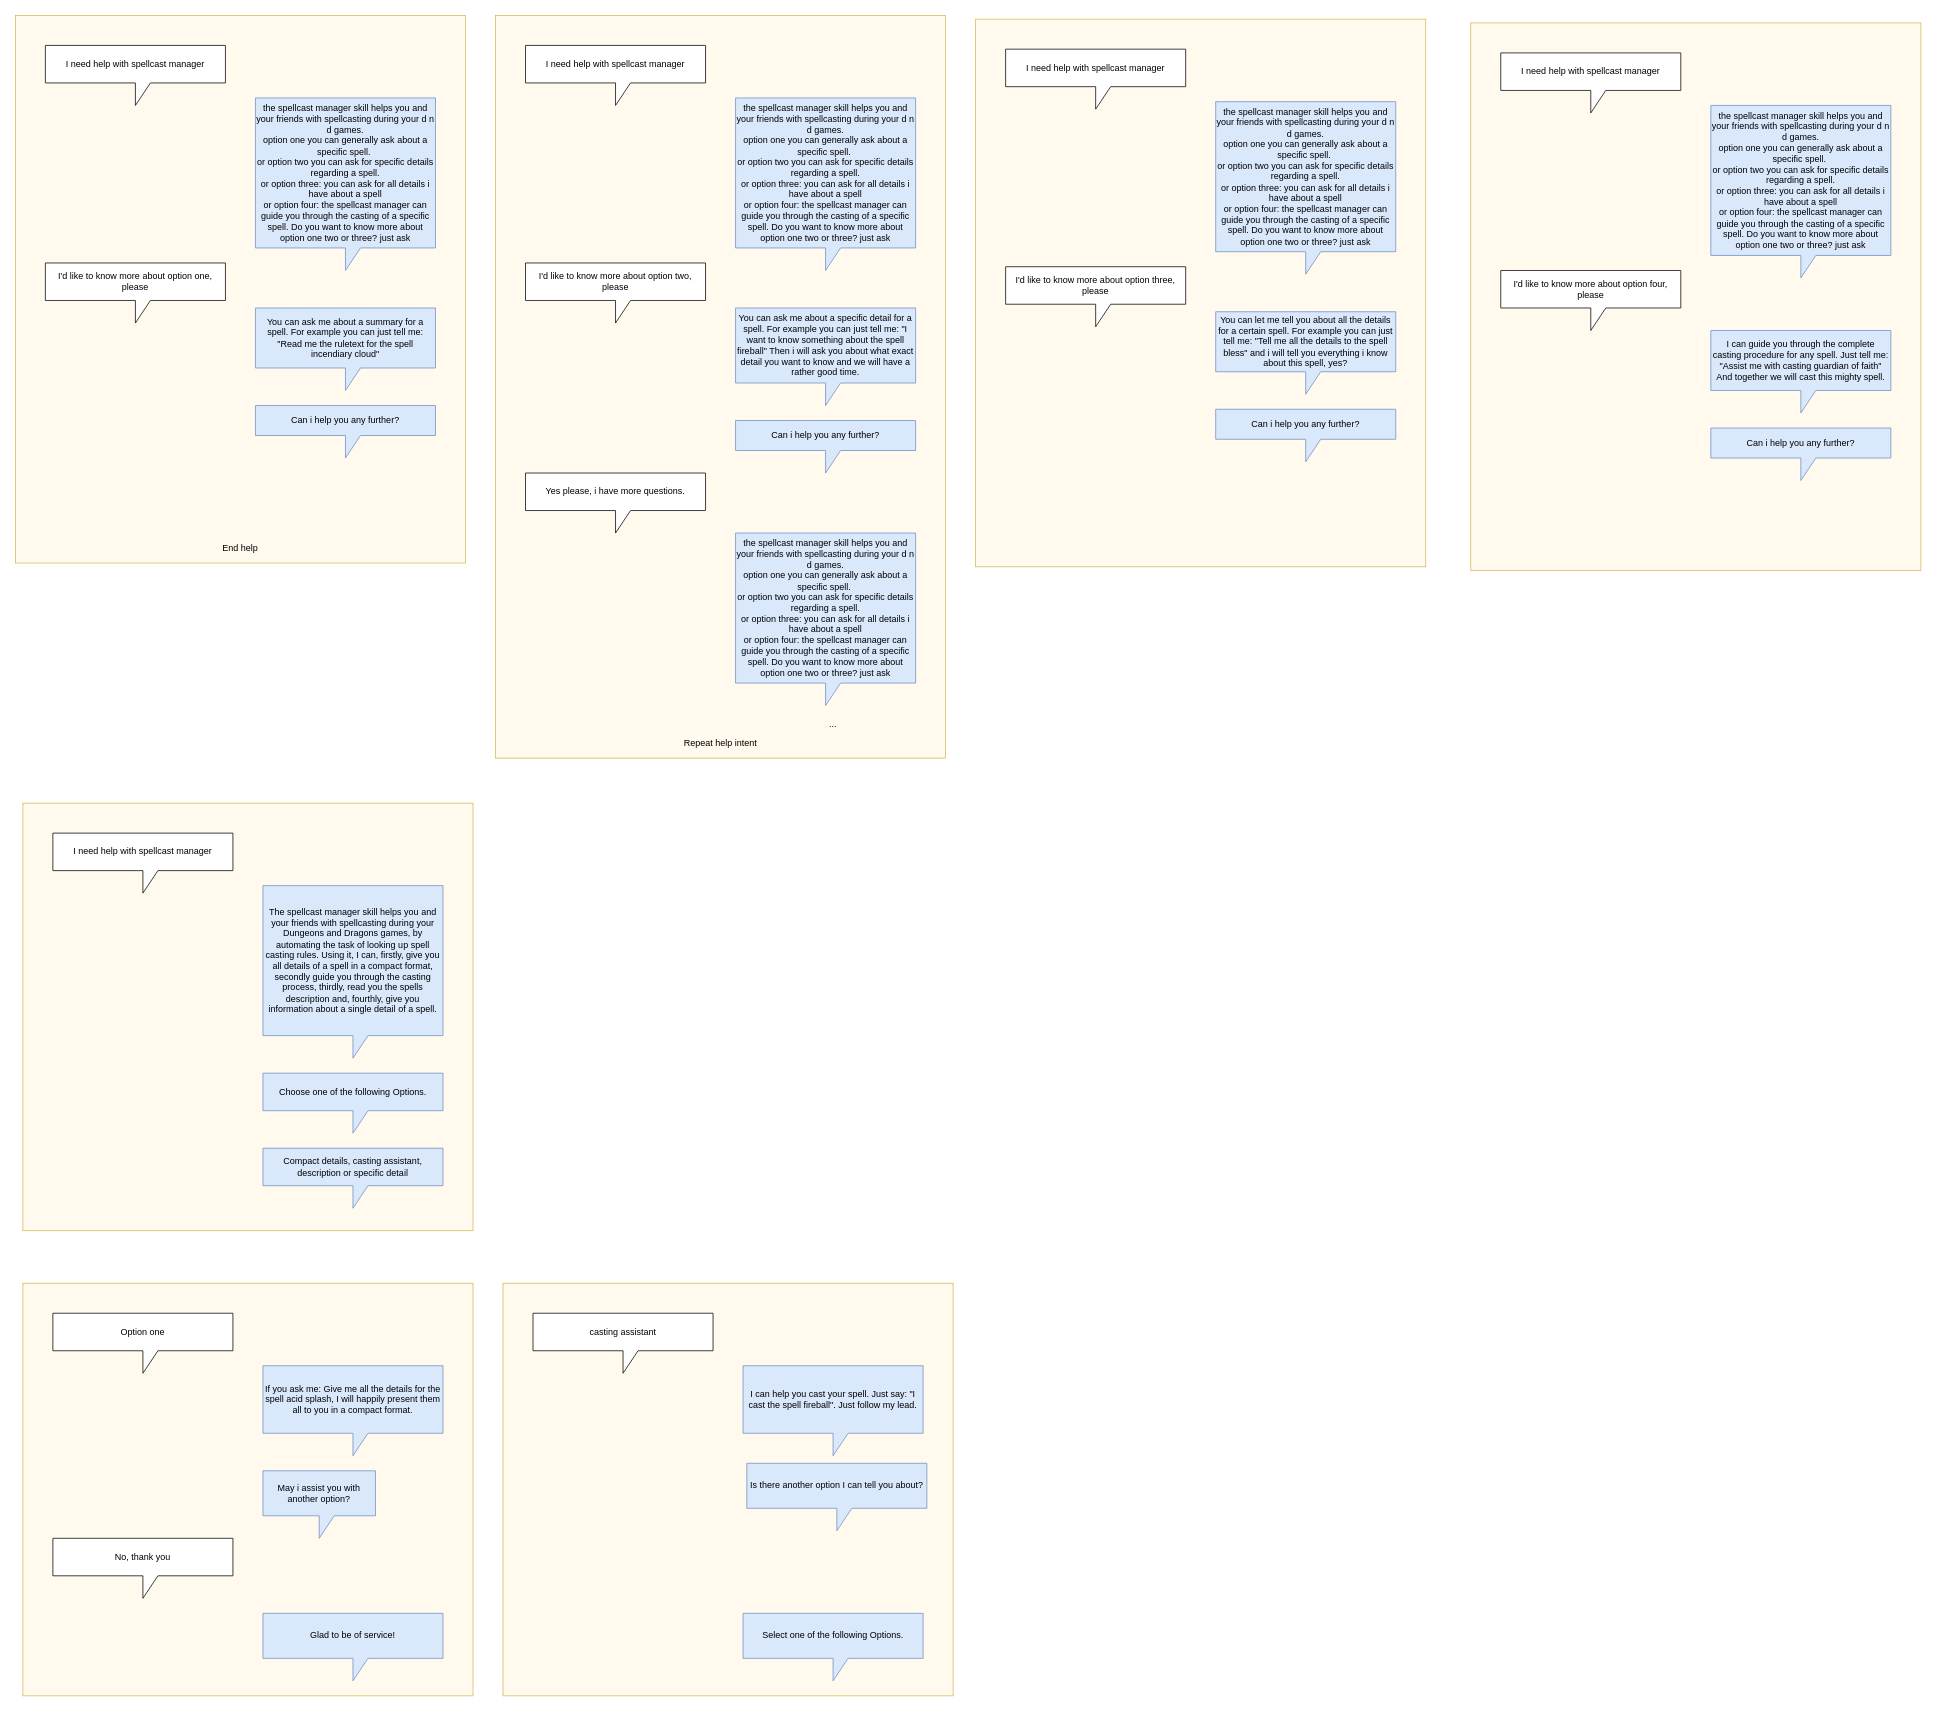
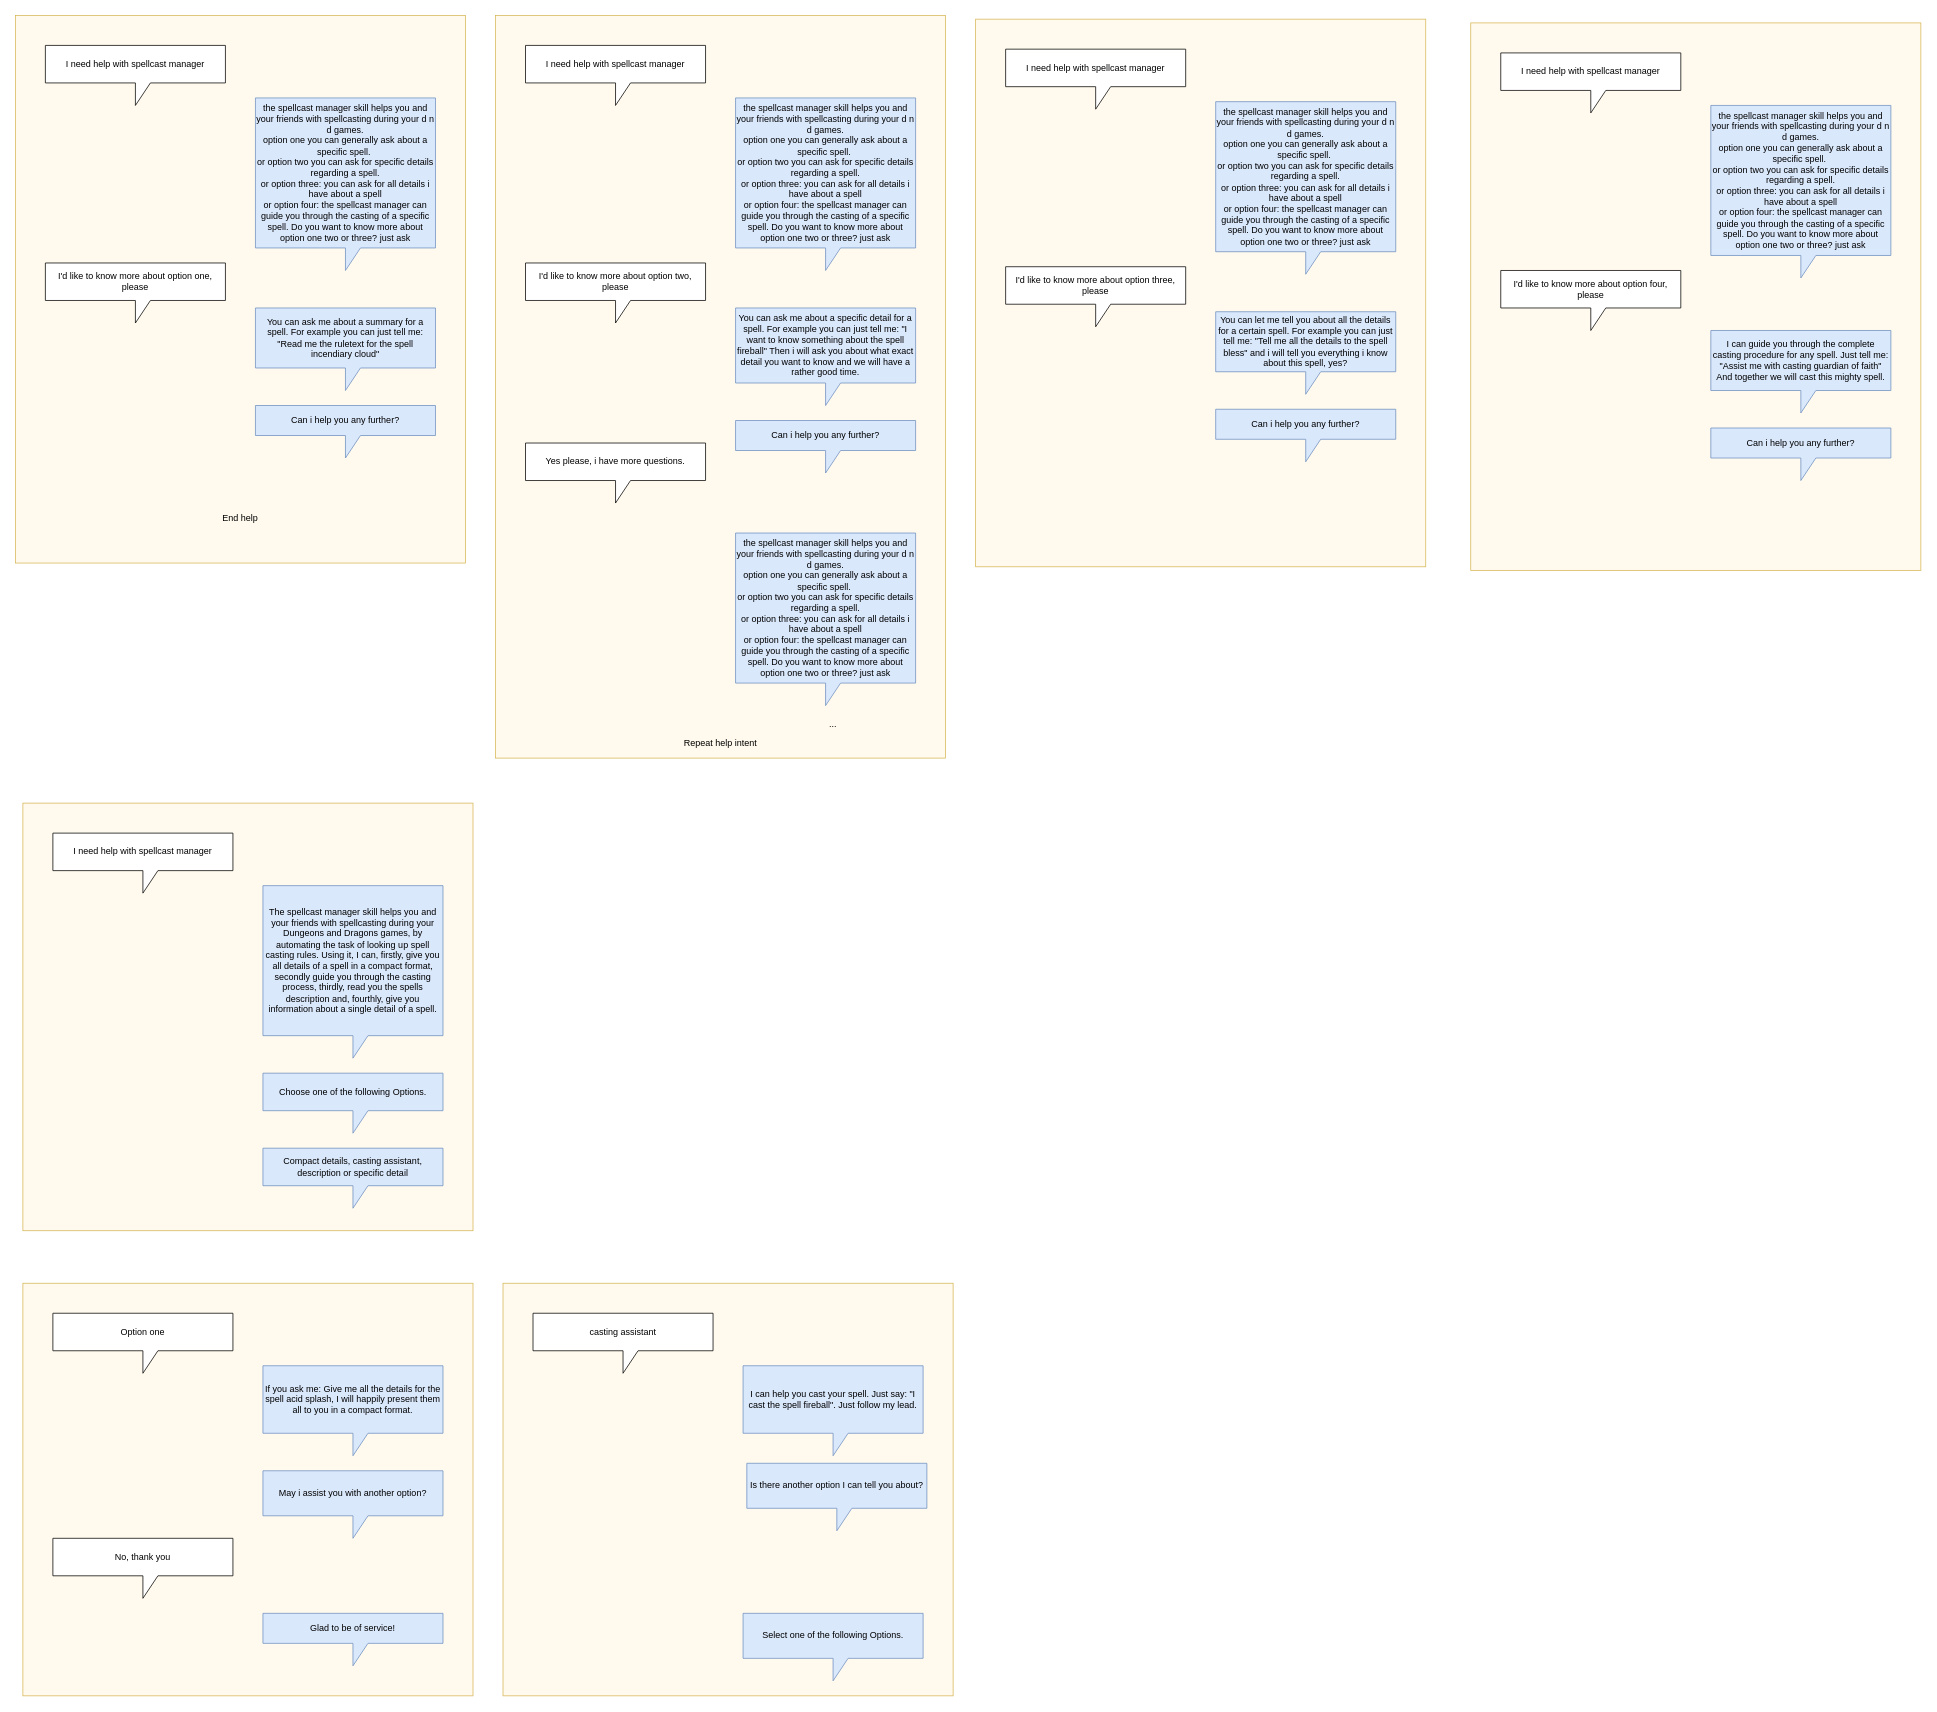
node "Yes please, i have more questions.": moved (615, 503) -> (615, 473)
node "End help": moved (240, 548) -> (240, 518)
node "May i assist you with another option?": size 113x68 -> 180x68
node "Glad to be of service!": size 180x68 -> 180x53
